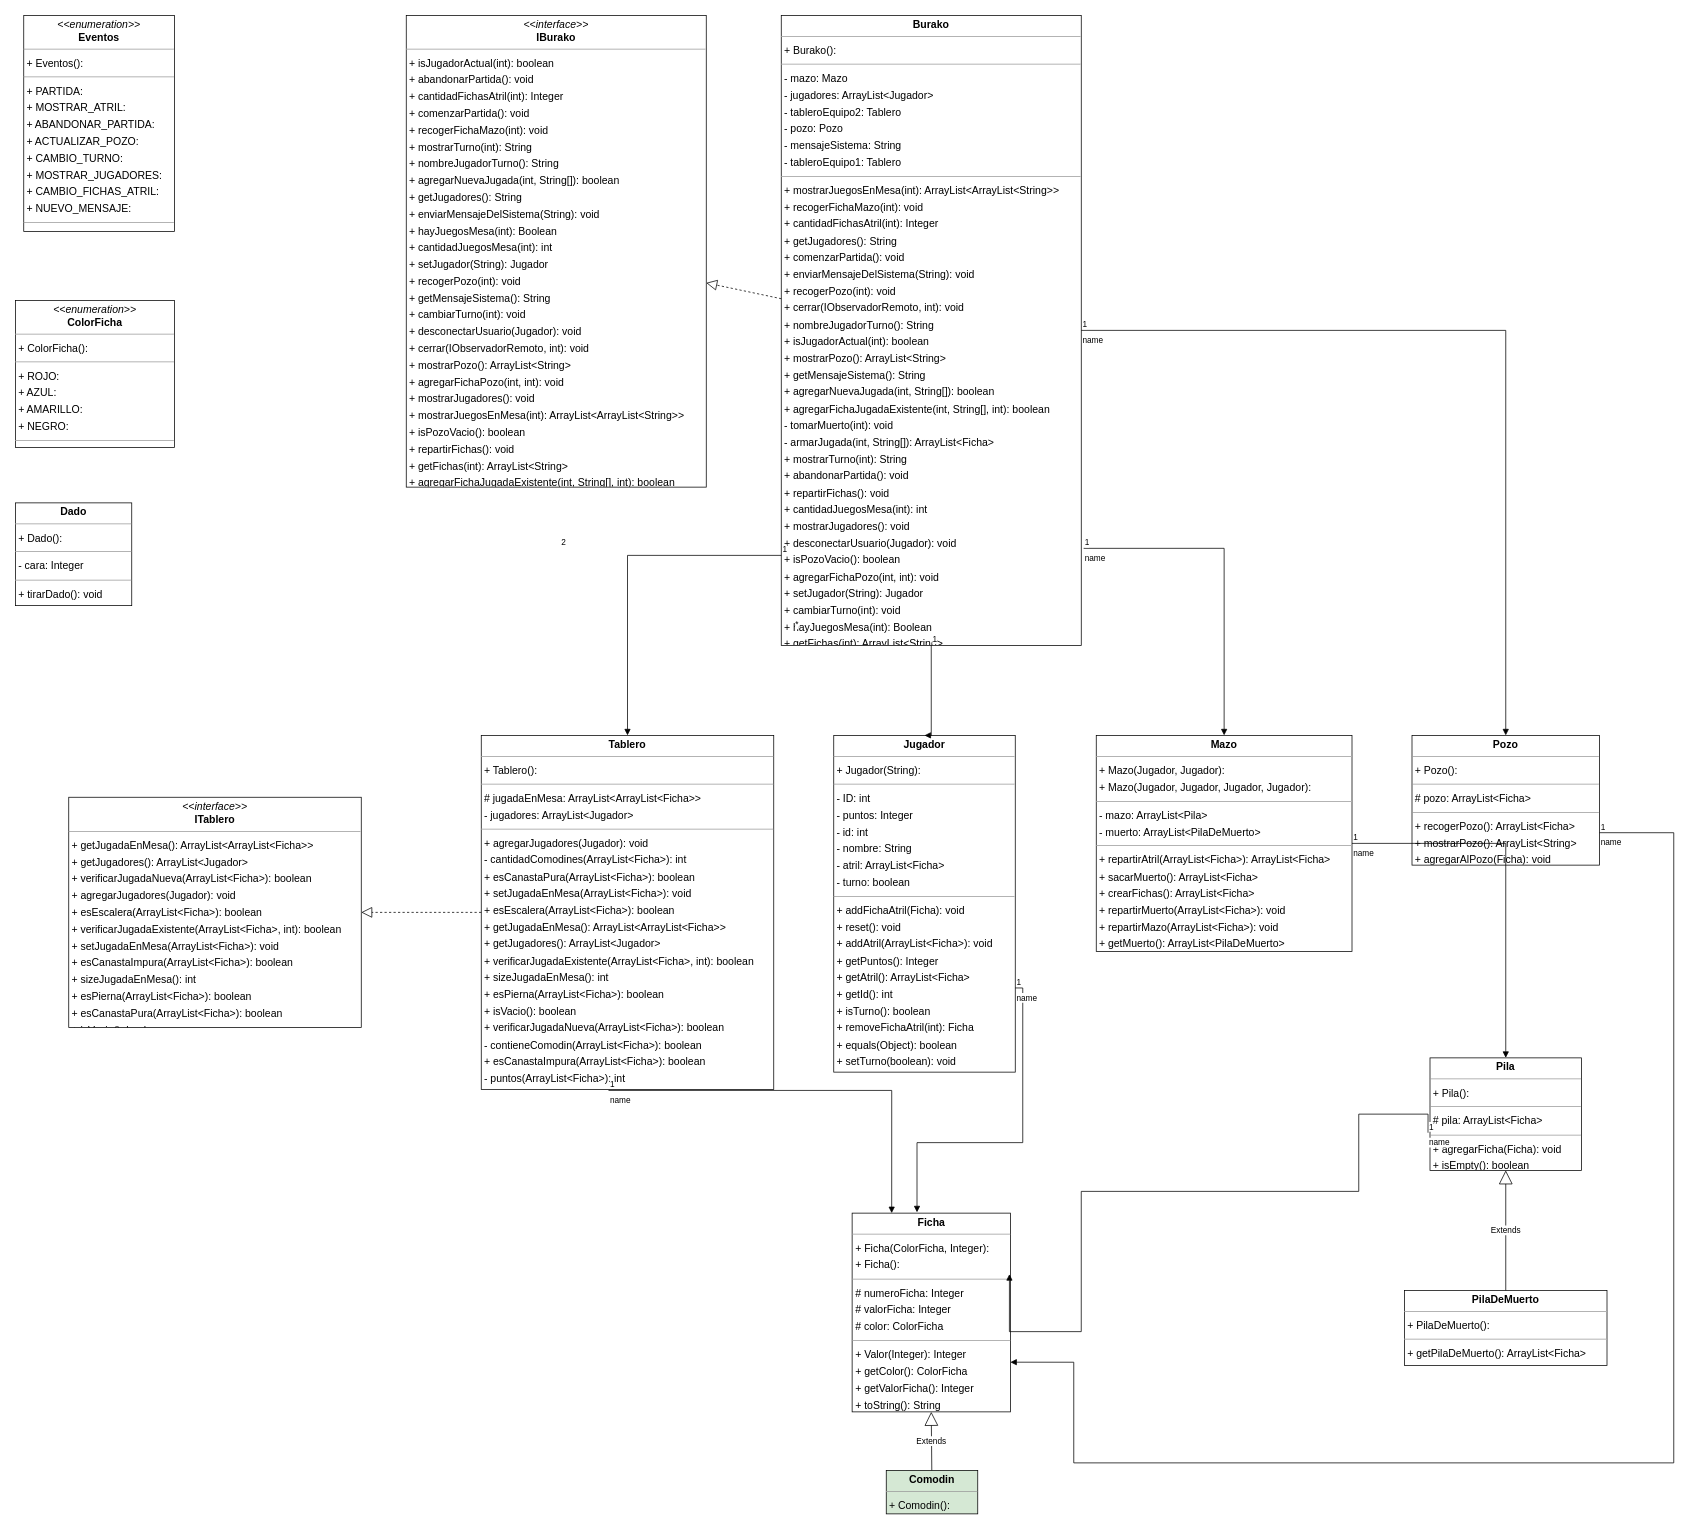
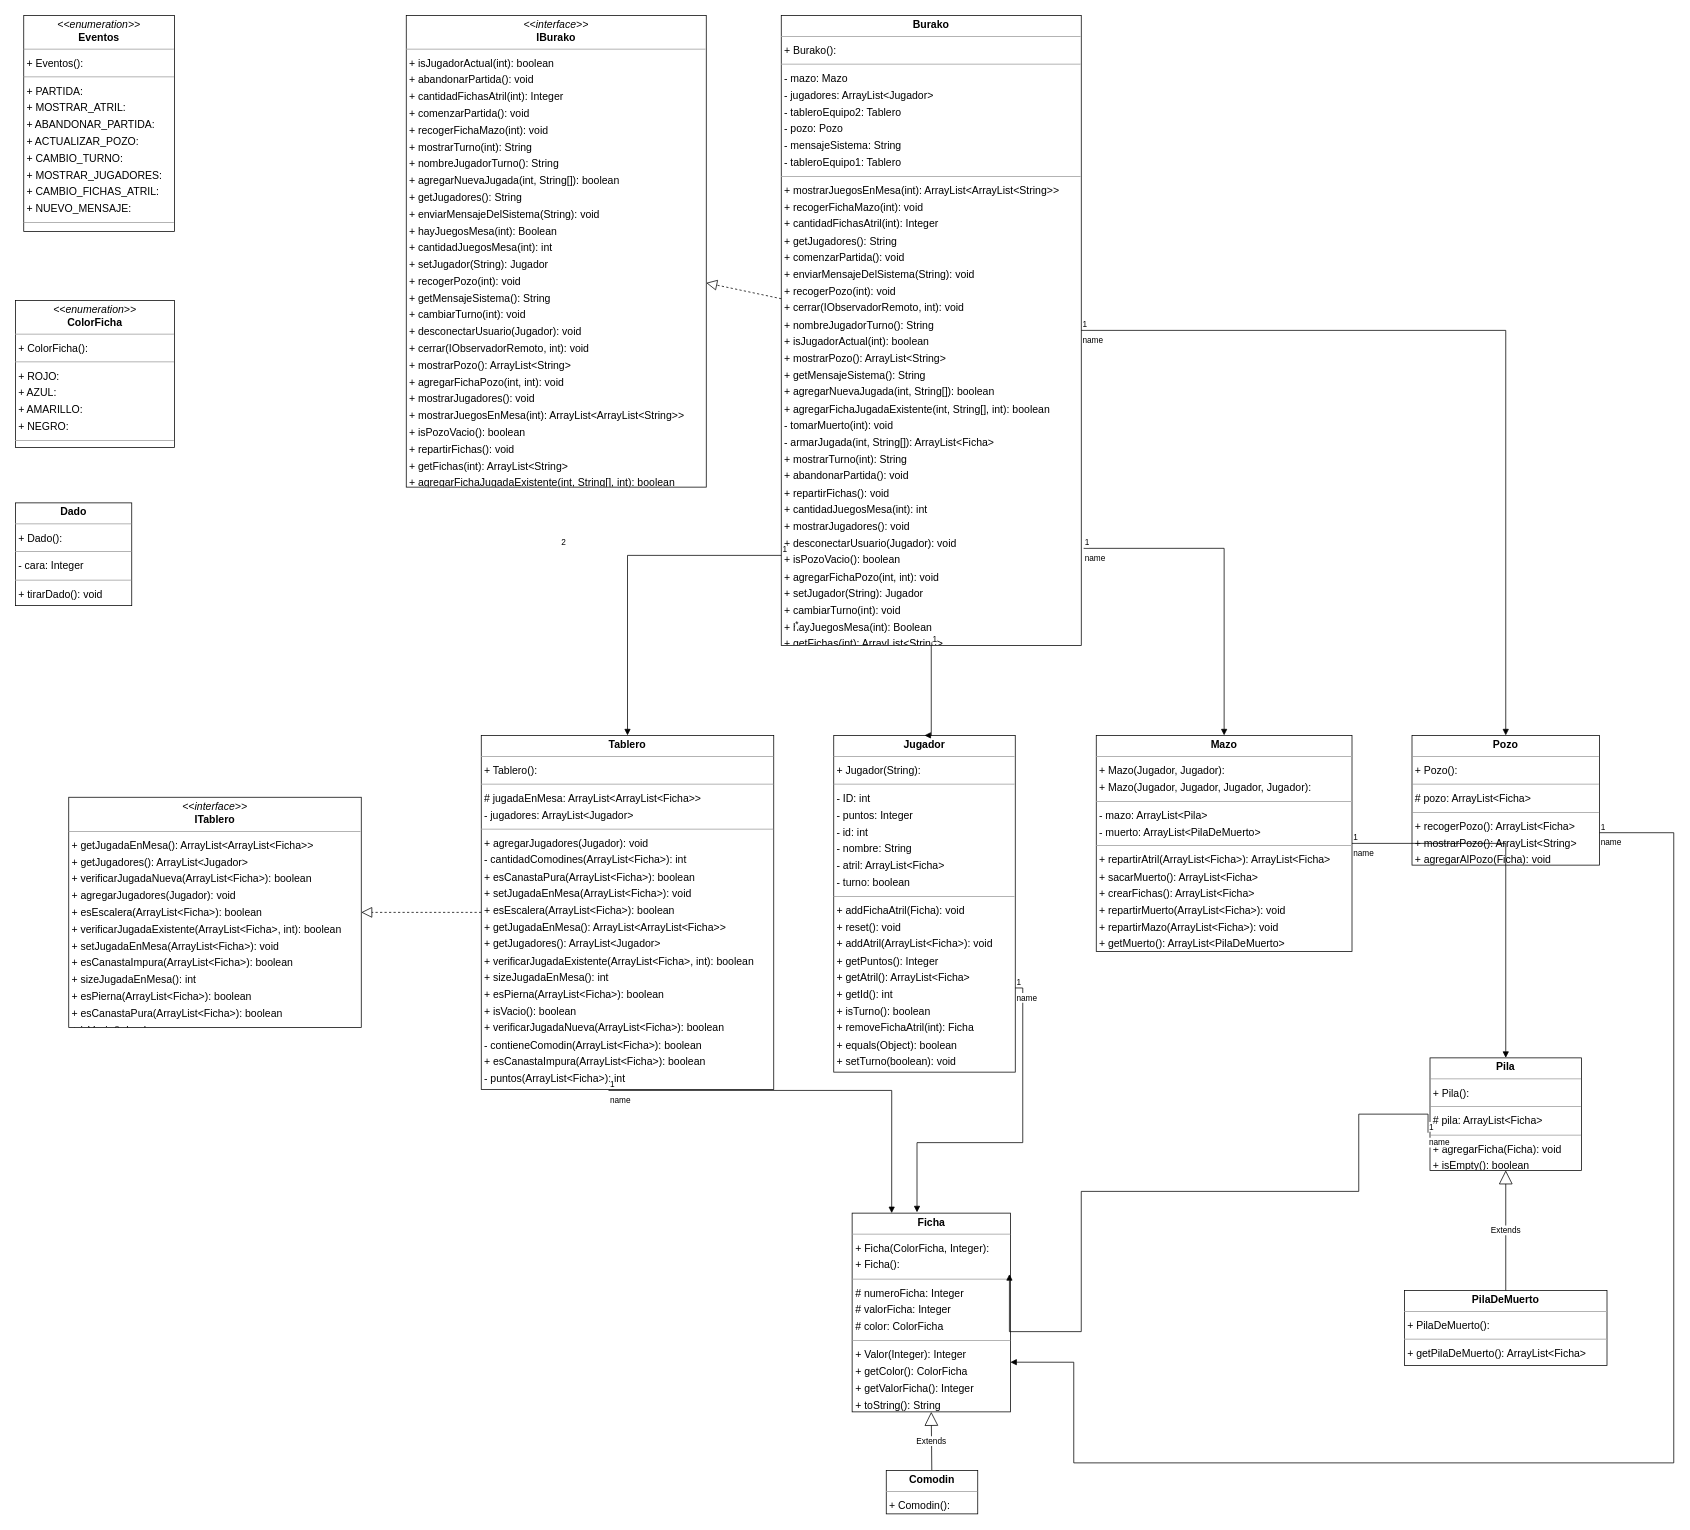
node "Comodin + Comodin():": fillcolor #d5e8d4 -> #ffffff
